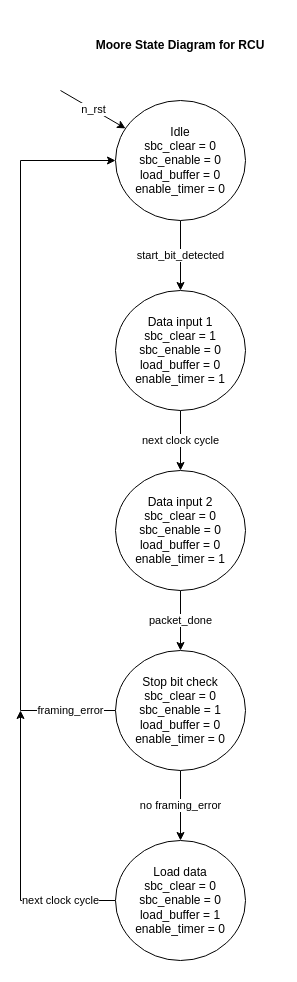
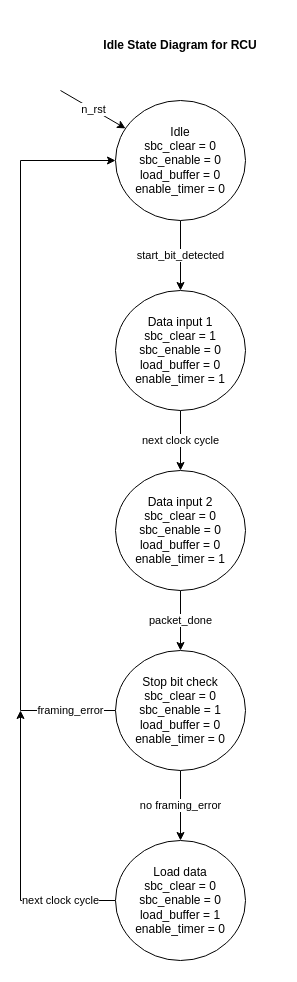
node "Moore State Diagram for RCU": label "Moore State Diagram for RCU" -> "Idle State Diagram for RCU"
